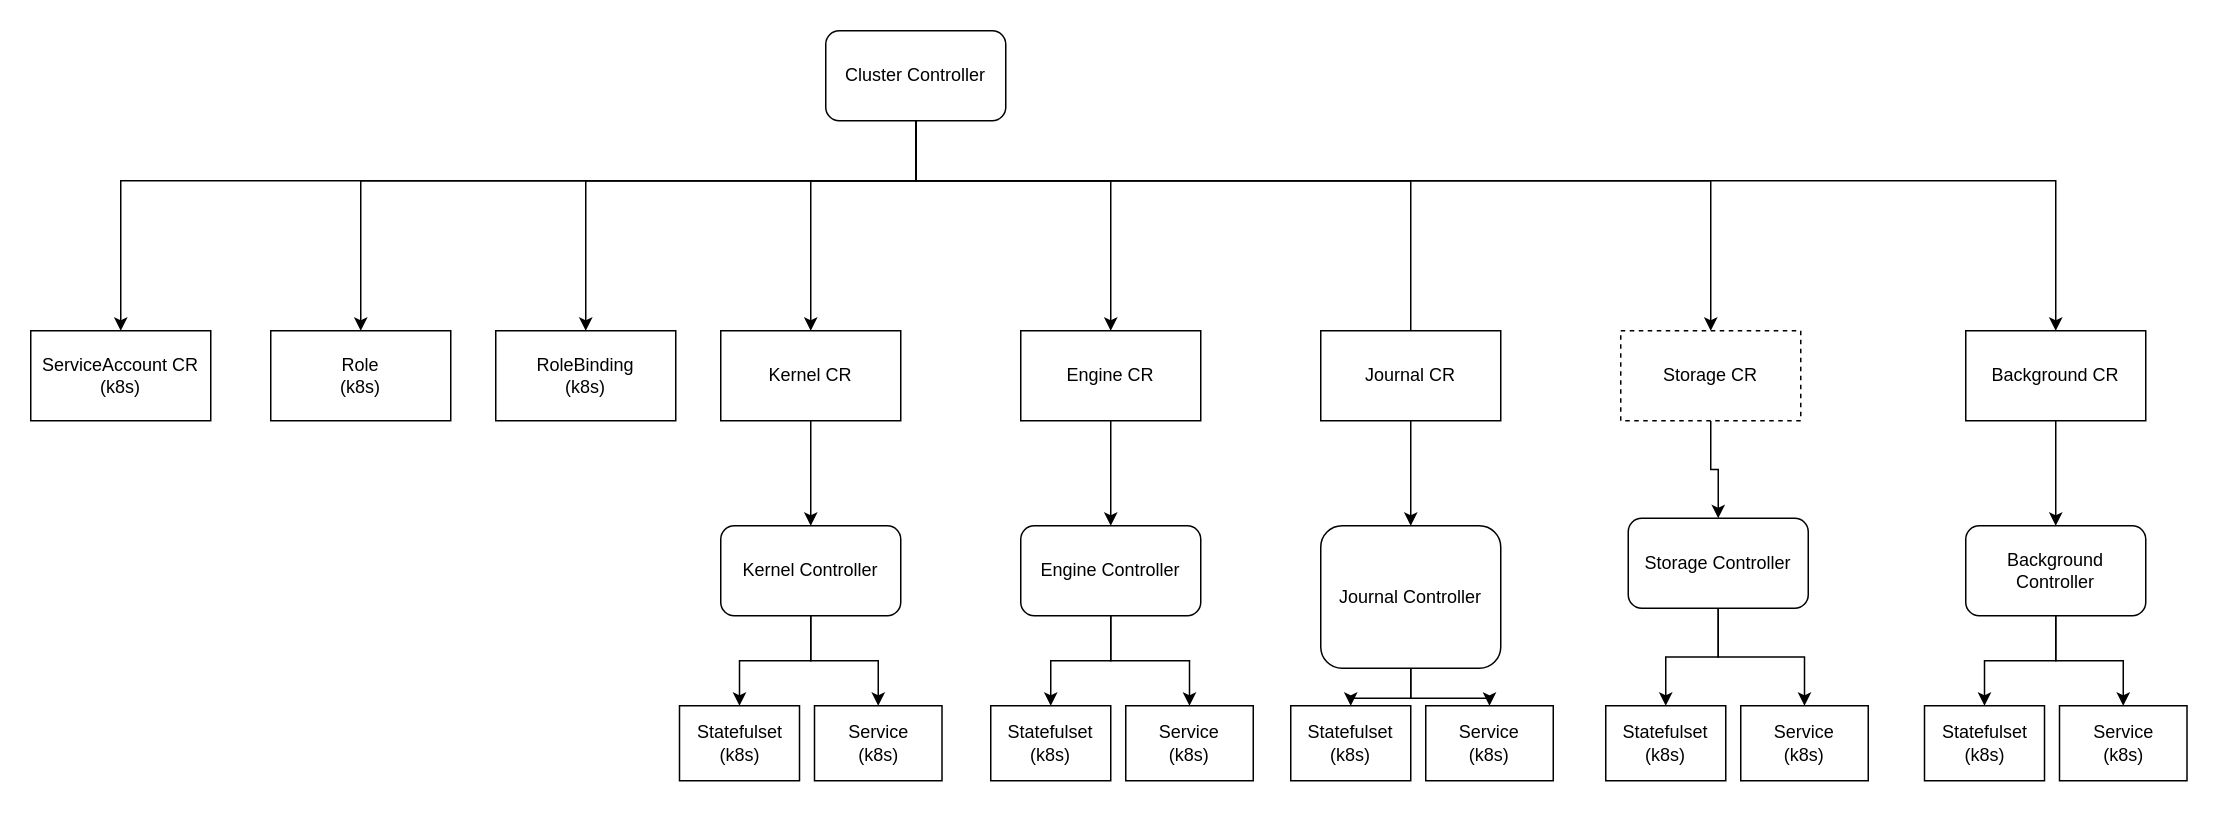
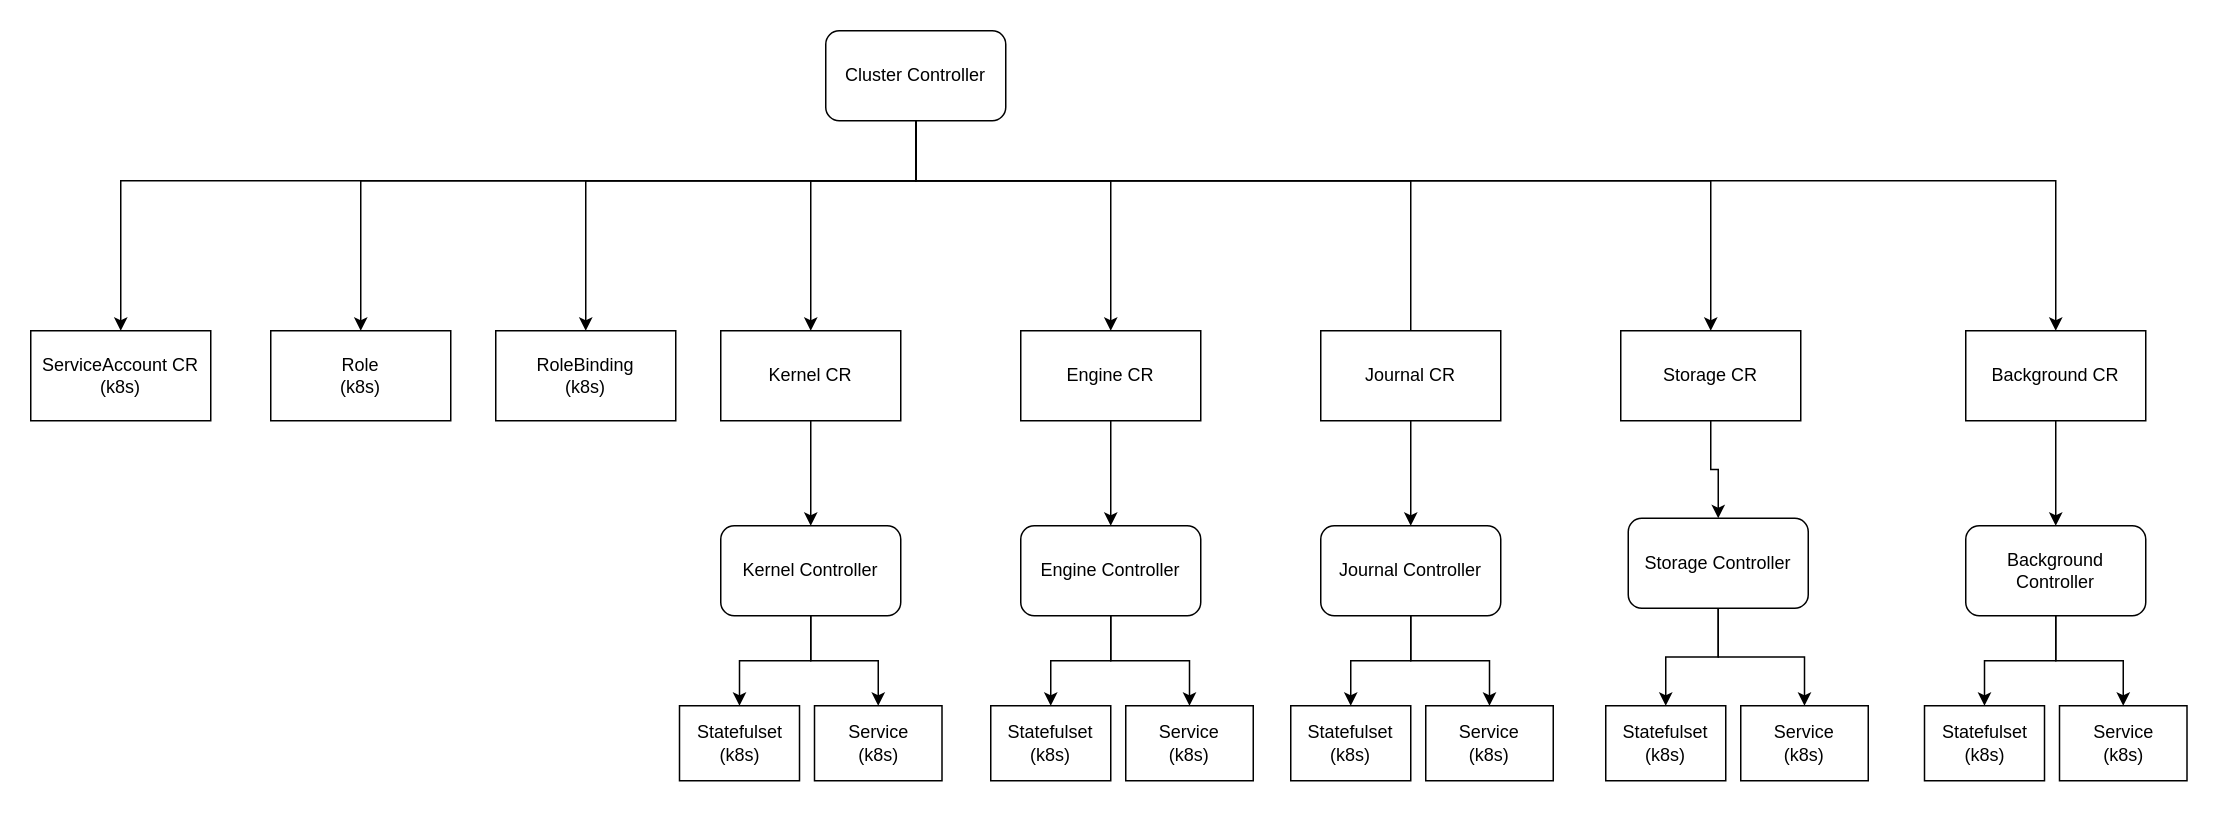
node "Storage CR": style dashed -> solid
node "Journal Controller": size 180x143 -> 180x90
